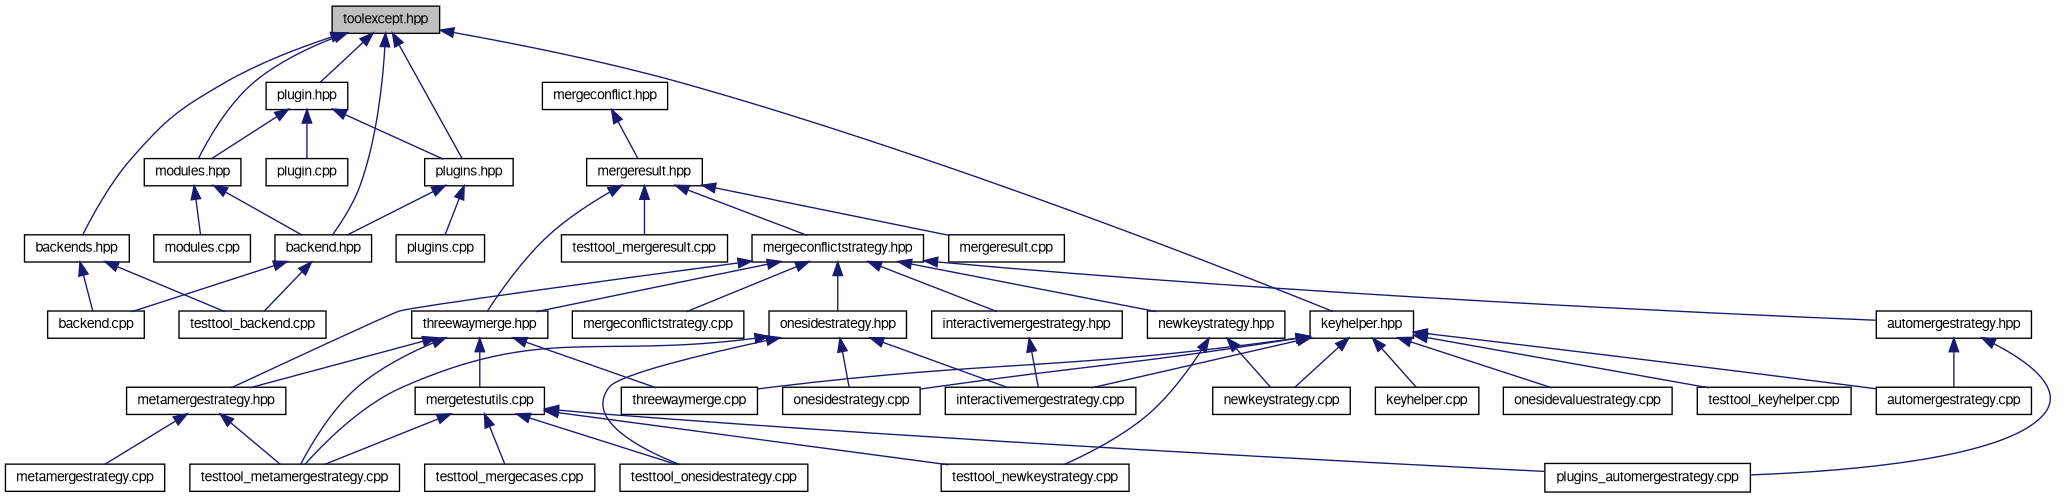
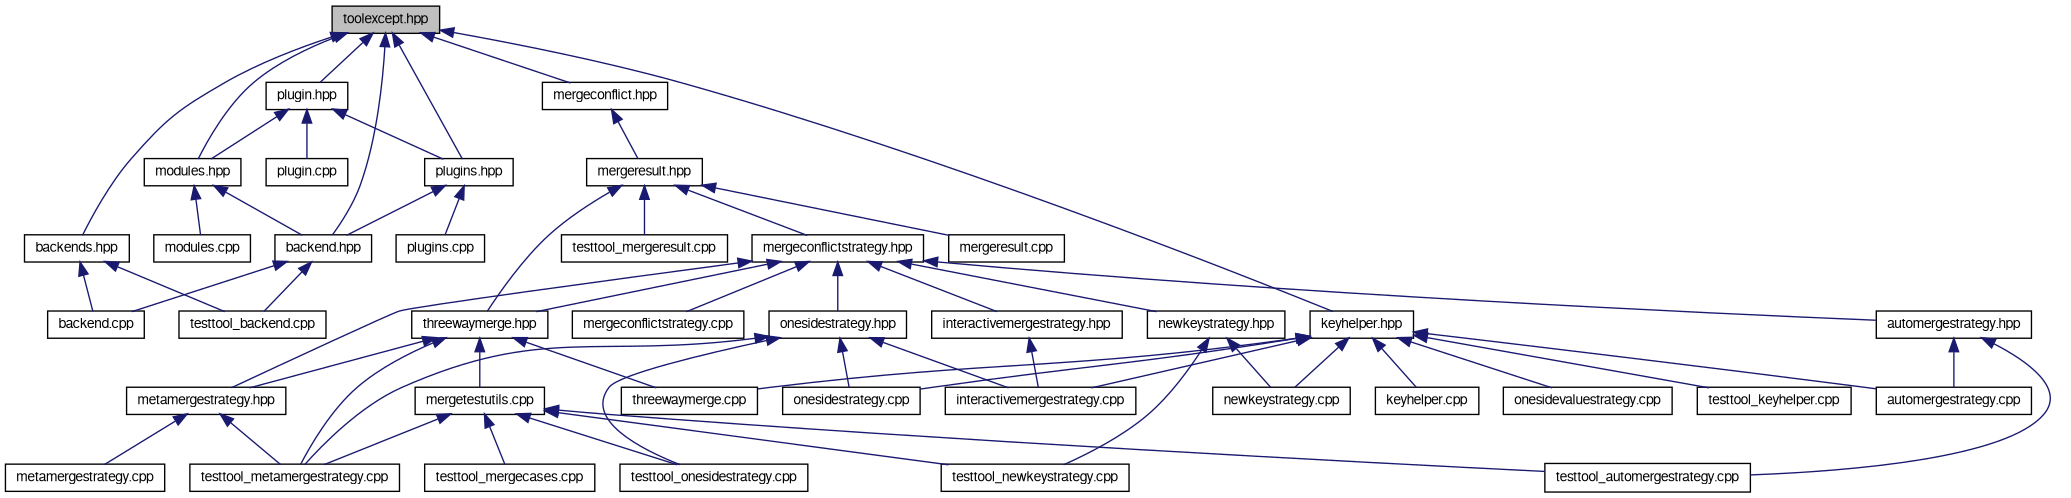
edge "mergeconflict.hpp" -> "toolexcept.hpp": added
node "plugins_automergestrategy.cpp": label "plugins_automergestrategy.cpp" -> "testtool_automergestrategy.cpp"
